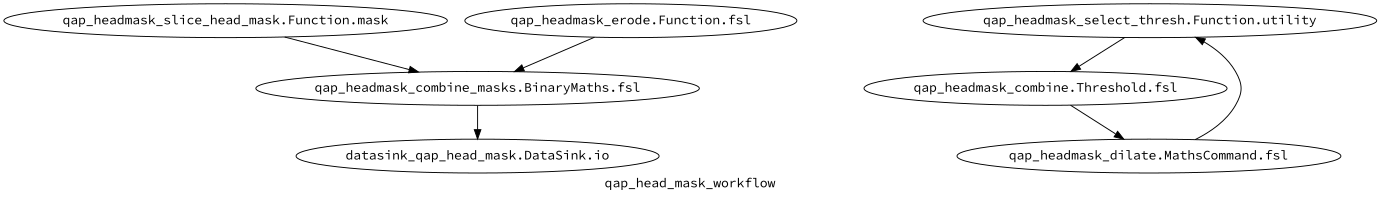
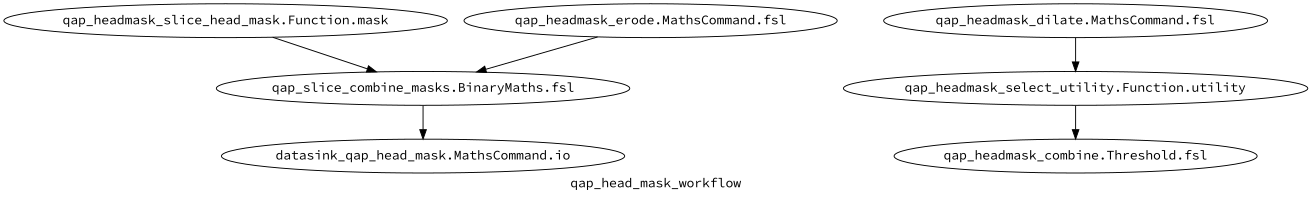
node "qap_headmask_erode.Function.fsl": label "qap_headmask_erode.Function.fsl" -> "qap_headmask_erode.MathsCommand.fsl"
node "qap_headmask_select_thresh.Function.utility": label "qap_headmask_select_thresh.Function.utility" -> "qap_headmask_select_utility.Function.utility"
node "qap_headmask_combine_masks.BinaryMaths.fsl": label "qap_headmask_combine_masks.BinaryMaths.fsl" -> "qap_slice_combine_masks.BinaryMaths.fsl"
edge "qap_headmask_combine.Threshold.fsl" -> "qap_headmask_dilate.MathsCommand.fsl": removed
node "datasink_qap_head_mask.DataSink.io": label "datasink_qap_head_mask.DataSink.io" -> "datasink_qap_head_mask.MathsCommand.io"
